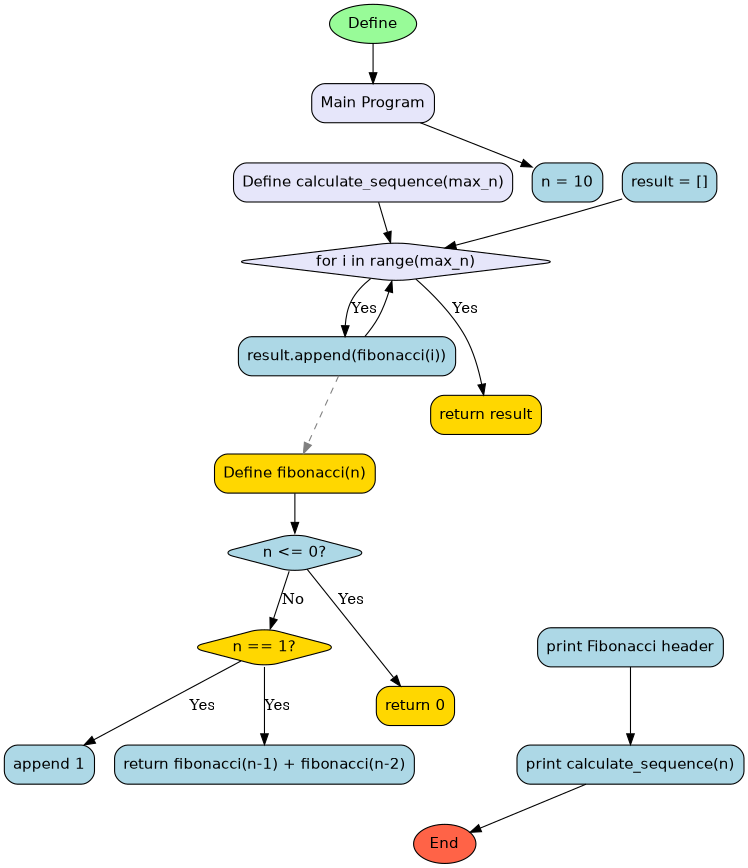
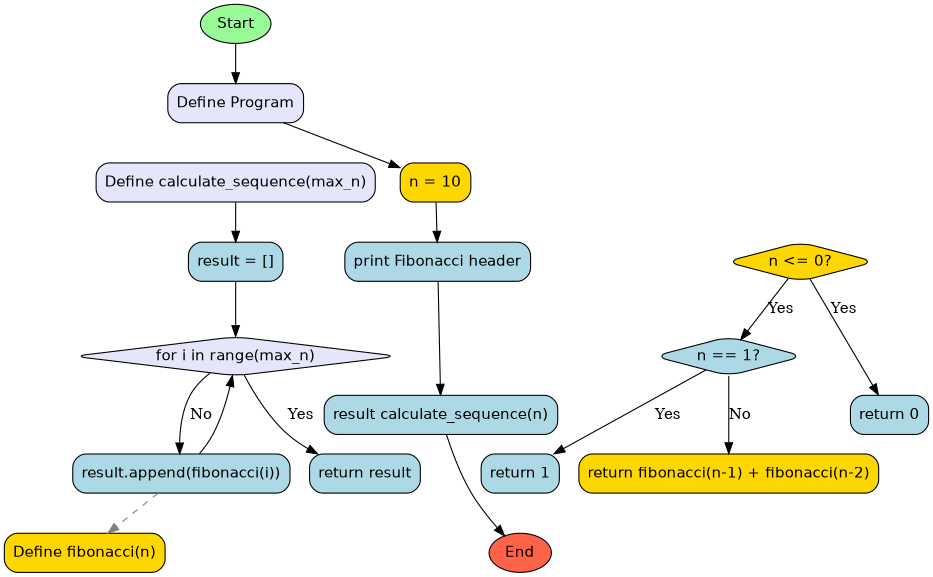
node "Define": label "Define" -> "Start"
node "Main Program": label "Main Program" -> "Define Program"
node "n = 10": fillcolor #add8e6 -> #ffd700
edge "Define calculate_sequence(max_n)" -> "for i in range(max_n)": now "Define calculate_sequence(max_n)" -> "result = []"
edge "n = 10" -> "print Fibonacci header": added
edge "for i in range(max_n)" -> "result.append(fibonacci(i))": label "Yes" -> "No"
node "return result": fillcolor #ffd700 -> #add8e6
edge "Define fibonacci(n)" -> "n <= 0?": removed
node "n <= 0?": fillcolor #add8e6 -> #ffd700
edge "n <= 0?" -> "n == 1?": label "No" -> "Yes"
node "n == 1?": fillcolor #ffd700 -> #add8e6
edge "n == 1?" -> "return fibonacci(n-1) + fibonacci(n-2)": label "Yes" -> "No"
node "return 0": fillcolor #ffd700 -> #add8e6
node "append 1": label "append 1" -> "return 1"
node "return fibonacci(n-1) + fibonacci(n-2)": fillcolor #add8e6 -> #ffd700
node "print calculate_sequence(n)": label "print calculate_sequence(n)" -> "result calculate_sequence(n)"
